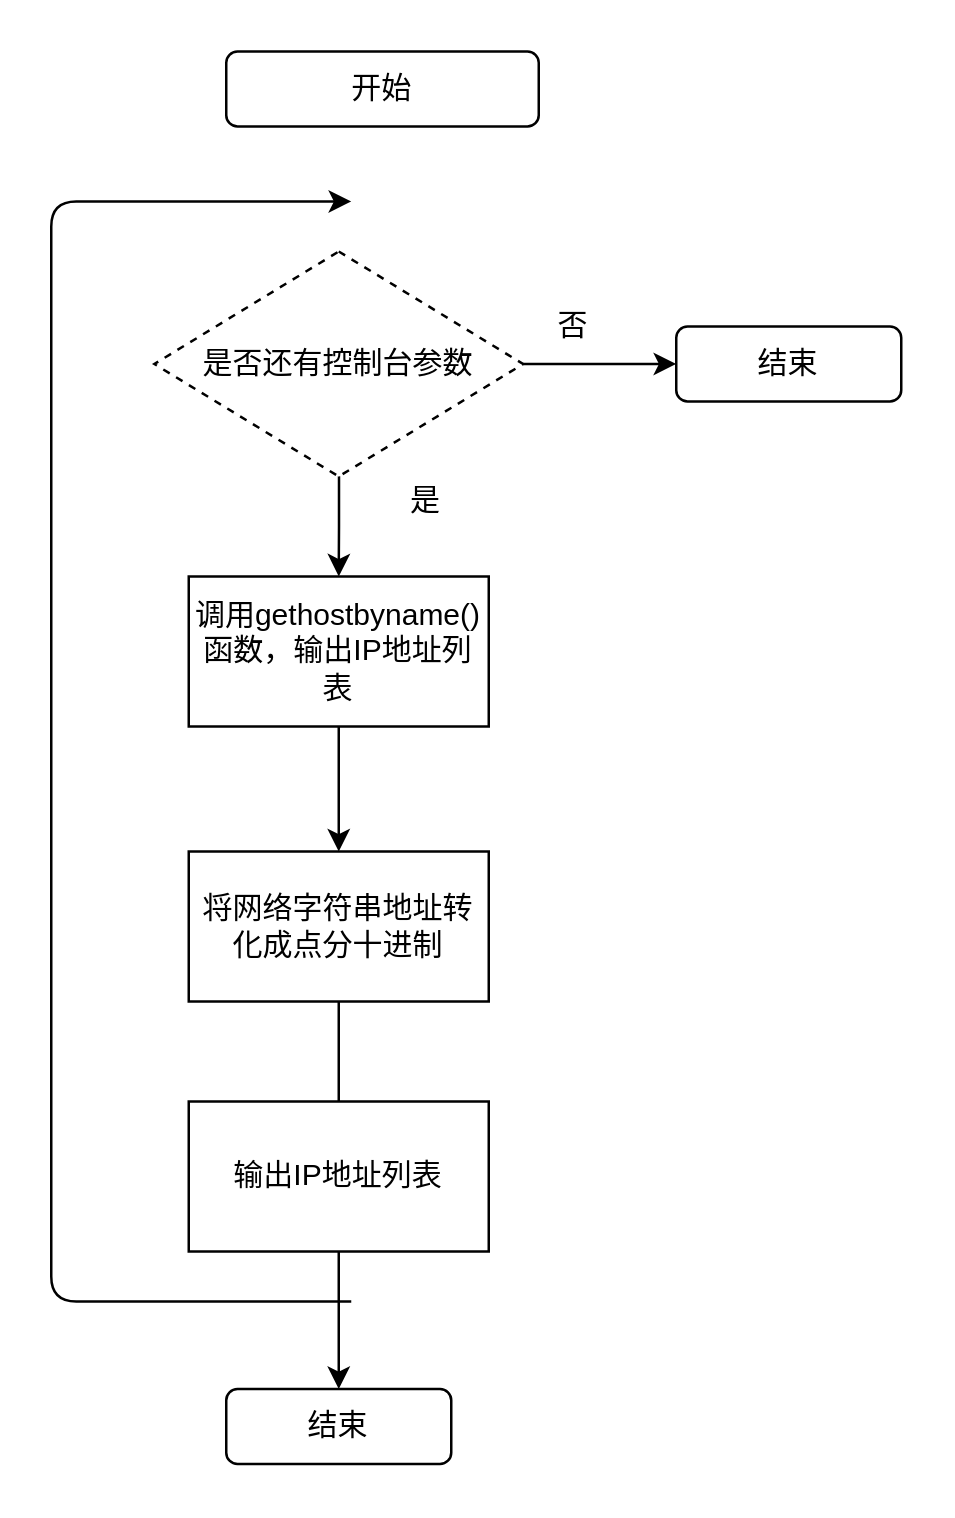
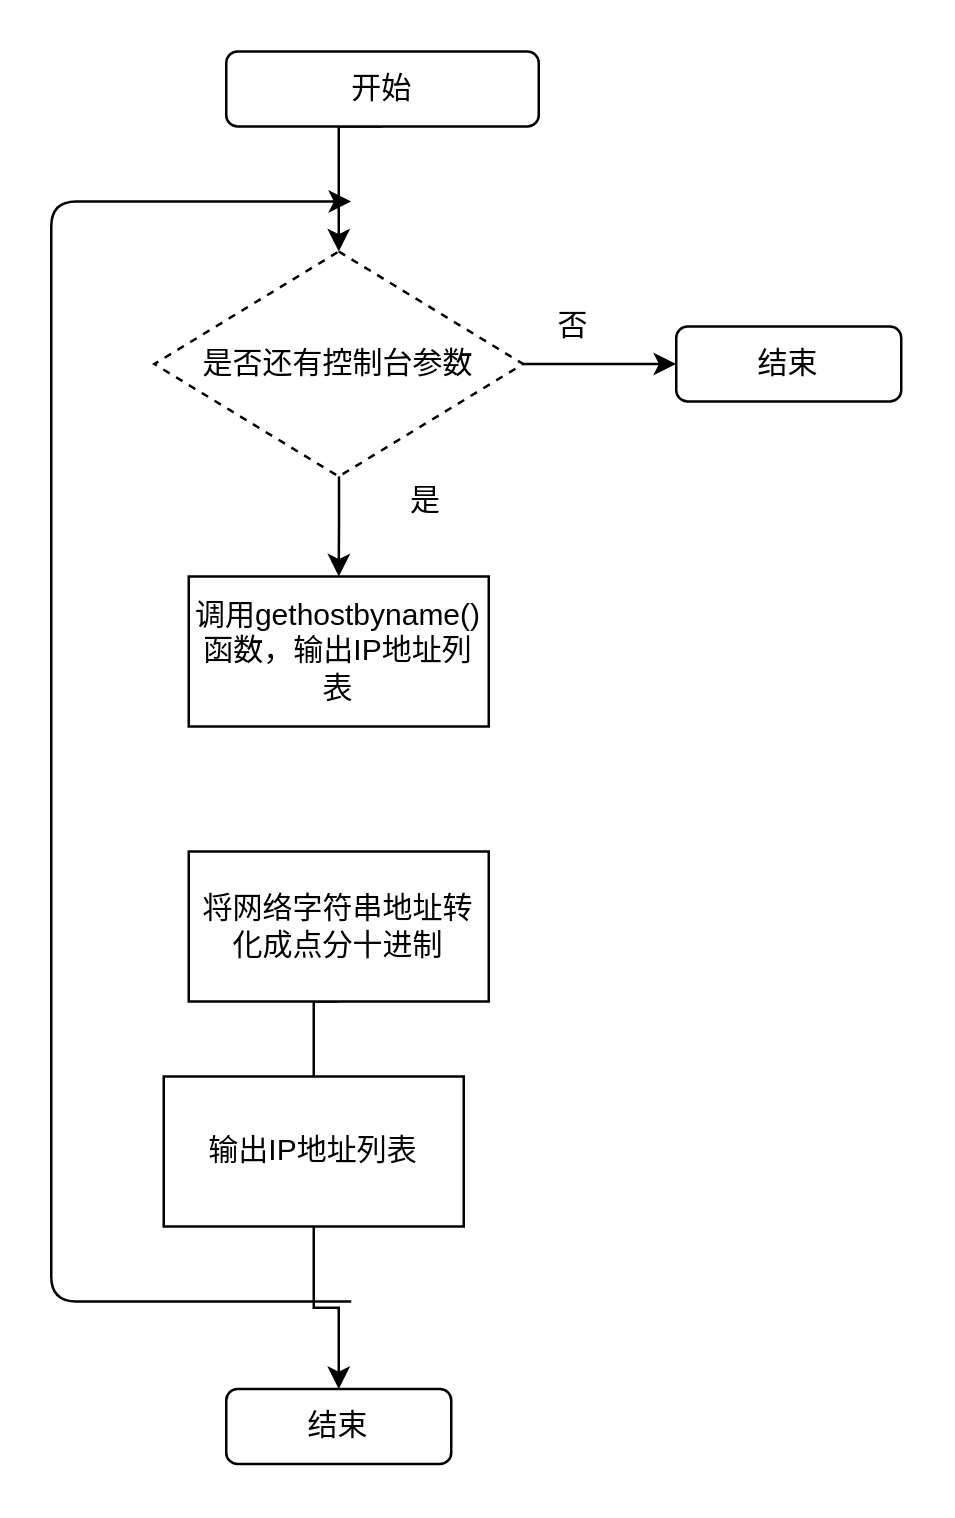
edge "开始" -> "是否还有控制台参数": added
edge "调用gethostbyname() 函数，输出IP地址列表" -> "将网络字符串地址转化成点分十进制": removed
node "输出IP地址列表": moved (339, 1176) -> (314, 1151)
